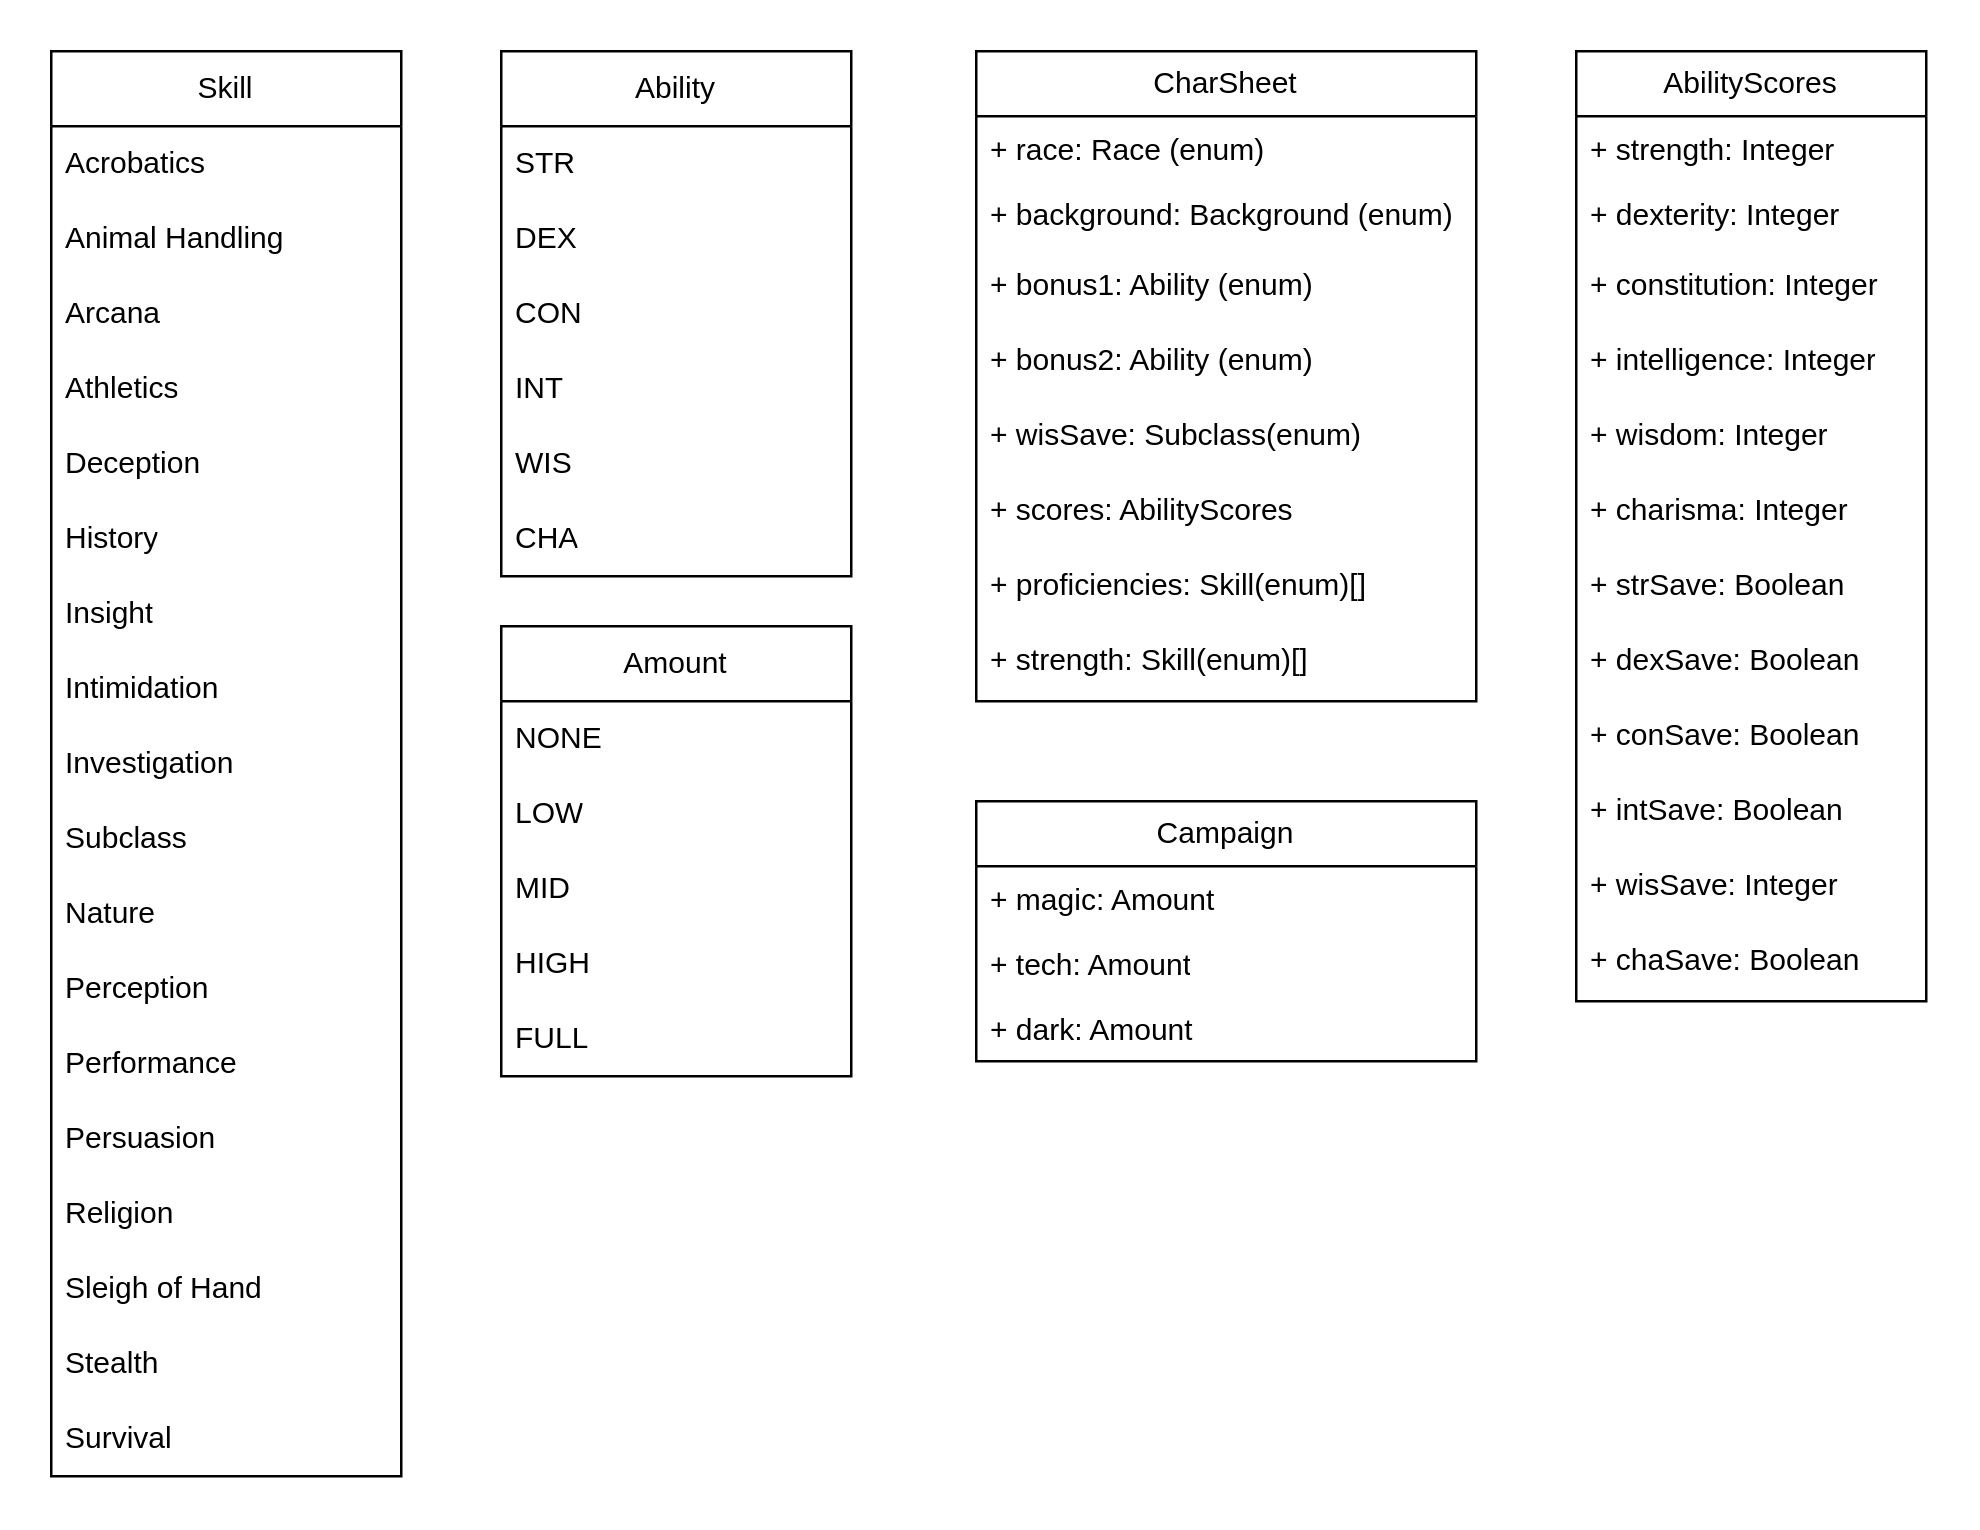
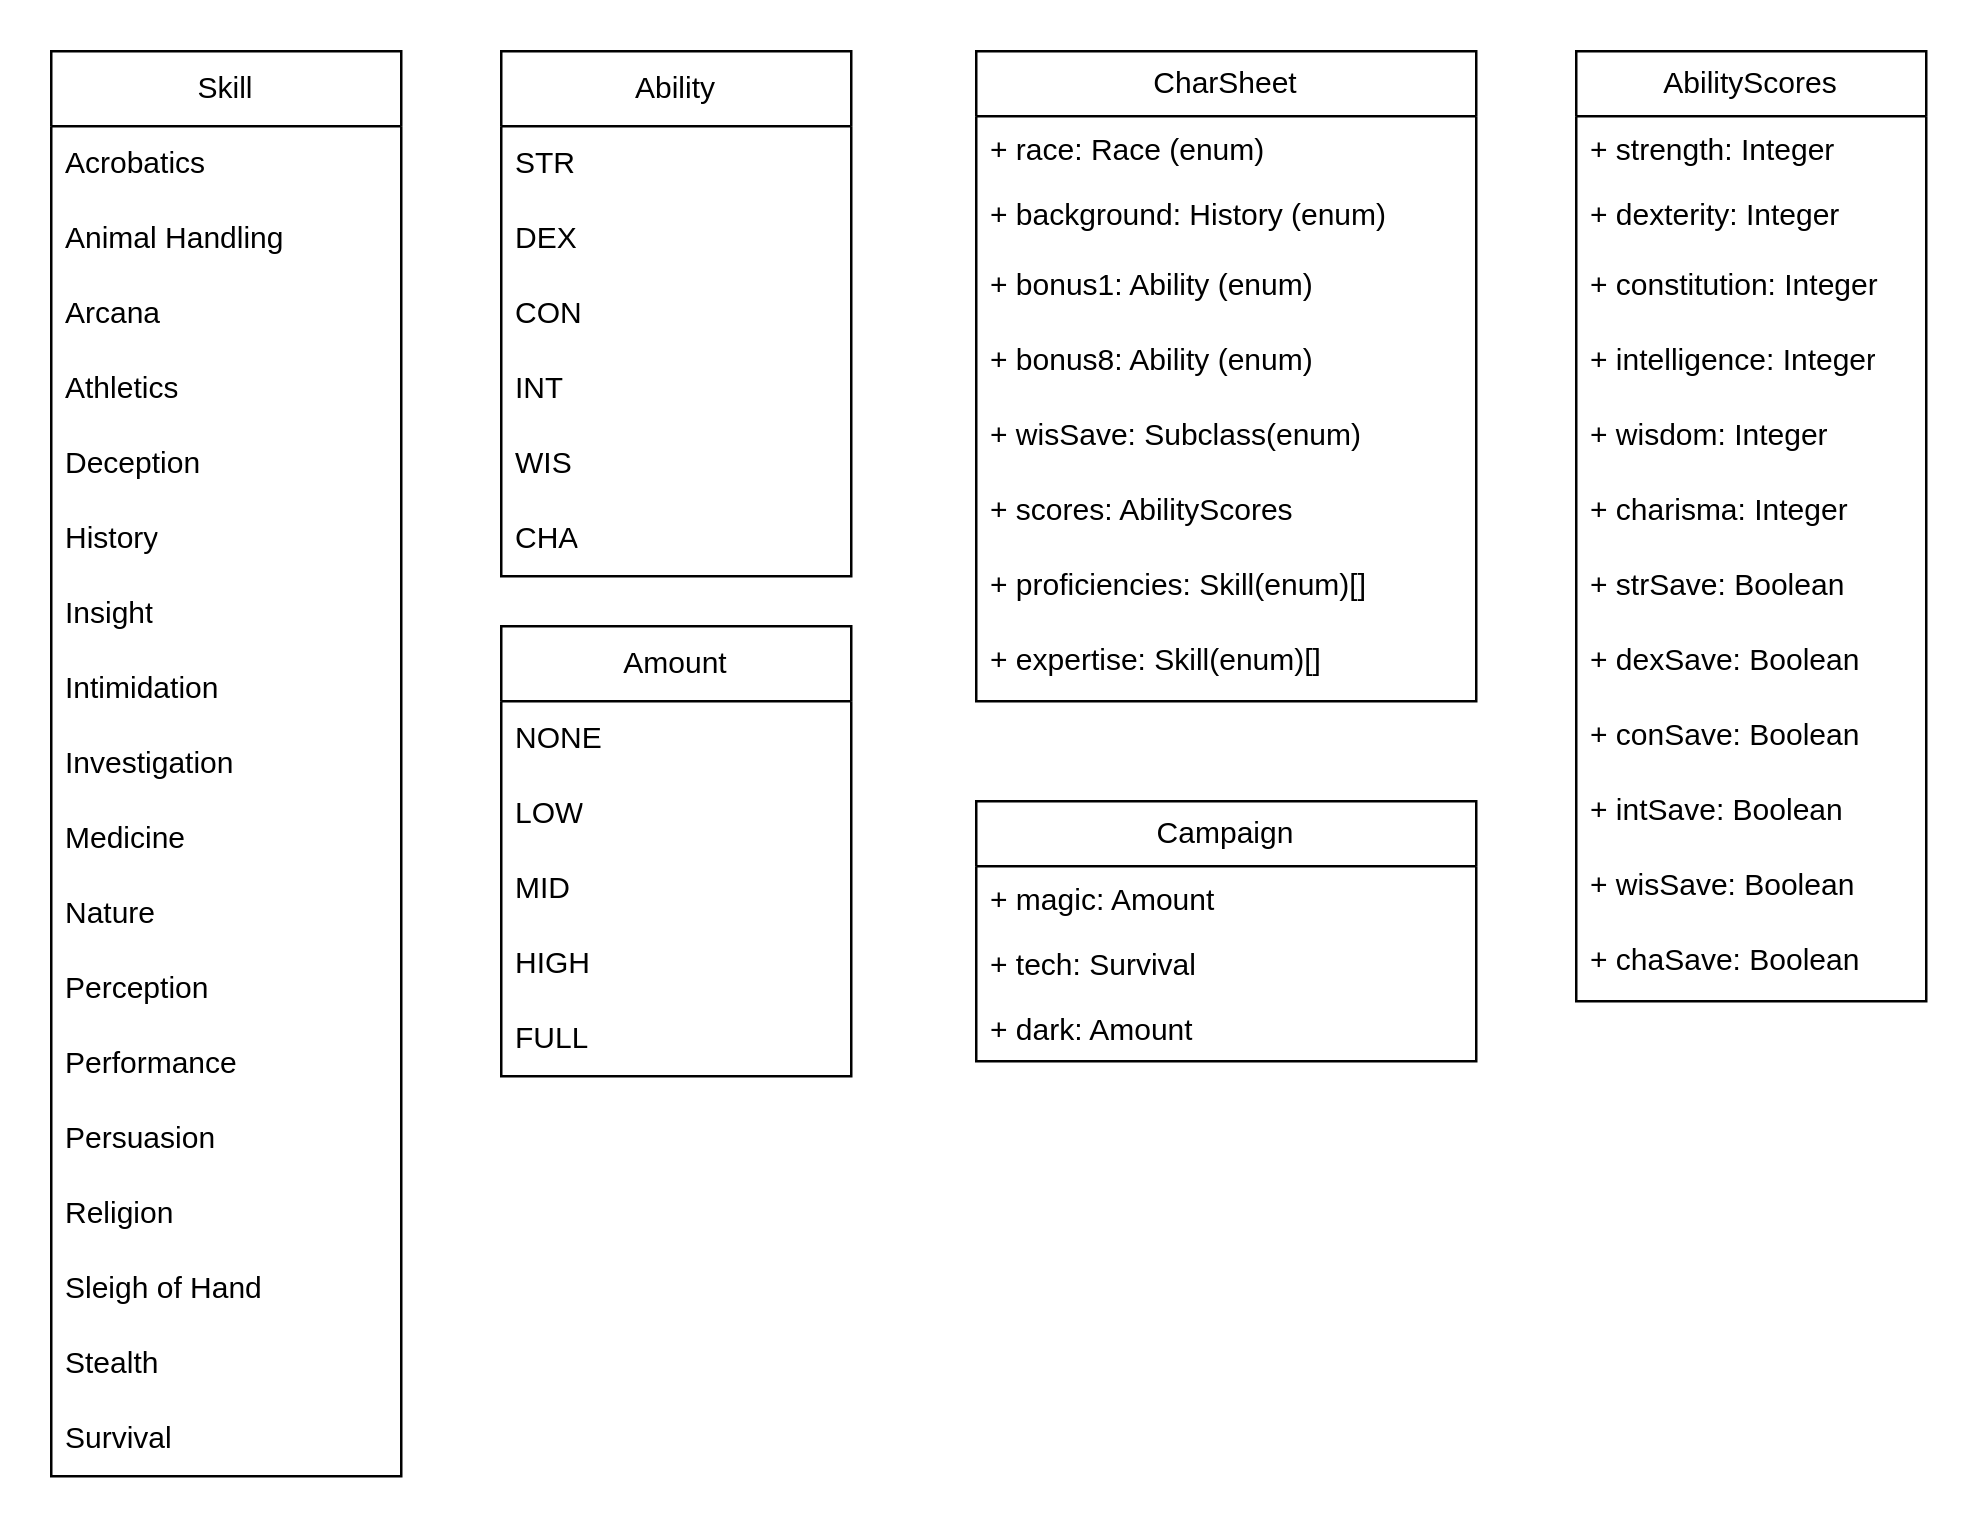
node "+ background: Background (enum)": label "+ background: Background (enum)" -> "+ background: History (enum)"
node "+ bonus2: Ability (enum)": label "+ bonus2: Ability (enum)" -> "+ bonus8: Ability (enum)"
node "+ strength: Skill(enum)[]": label "+ strength: Skill(enum)[]" -> "+ expertise: Skill(enum)[]"
node "Subclass": label "Subclass" -> "Medicine"
node "+ wisSave: Integer": label "+ wisSave: Integer" -> "+ wisSave: Boolean"
node "+ tech: Amount": label "+ tech: Amount" -> "+ tech: Survival"
